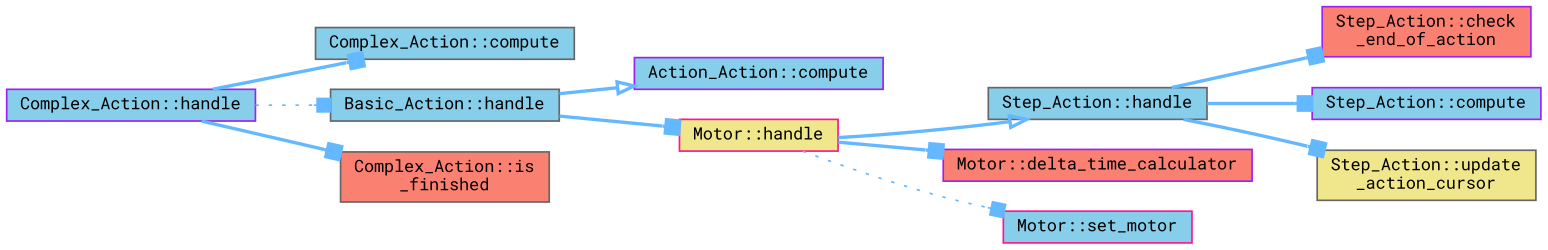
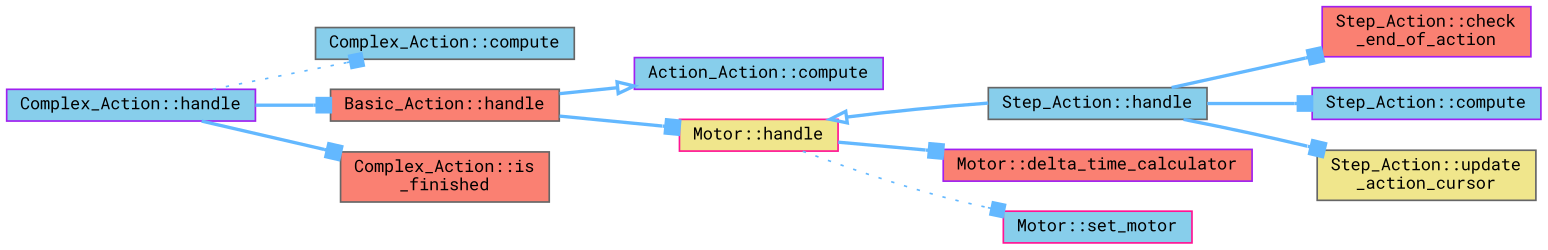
edge "Complex_Action::handle" -> "Complex_Action::compute": style bold -> dotted
edge "Complex_Action::handle" -> "Basic_Action::handle": style dotted -> bold
node "Basic_Action::handle": fillcolor skyblue -> salmon
edge "Motor::handle" -> "Step_Action::handle": reversed
